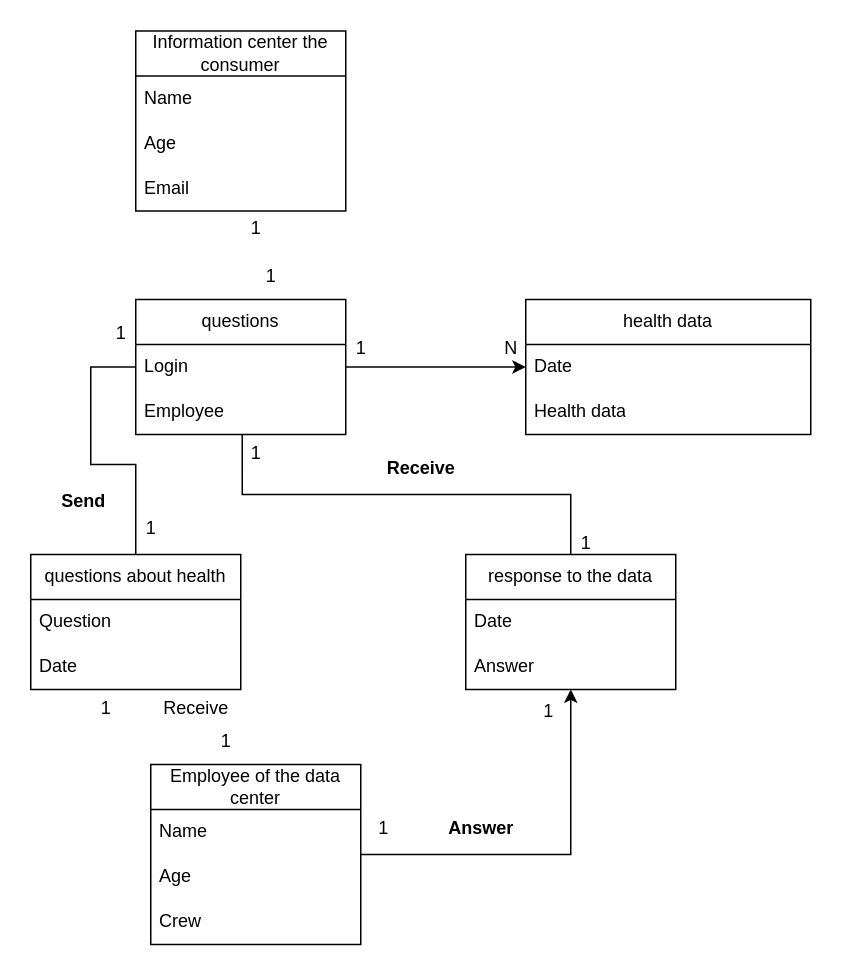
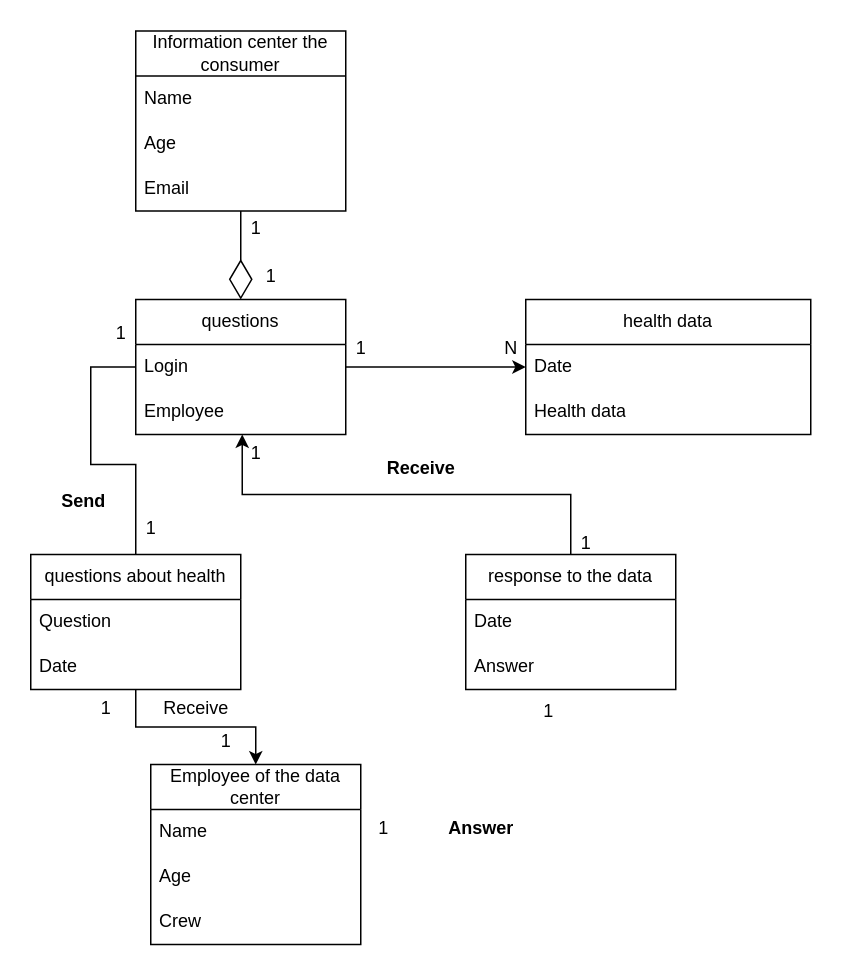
edge "Information center the consumer" -> "questions": added
edge "Employee" -- "response to the data": arrowhead none -> classic
edge "questions about health" -> "Employee of the data center": added
edge "Employee of the data center" -> "response to the data": removed
